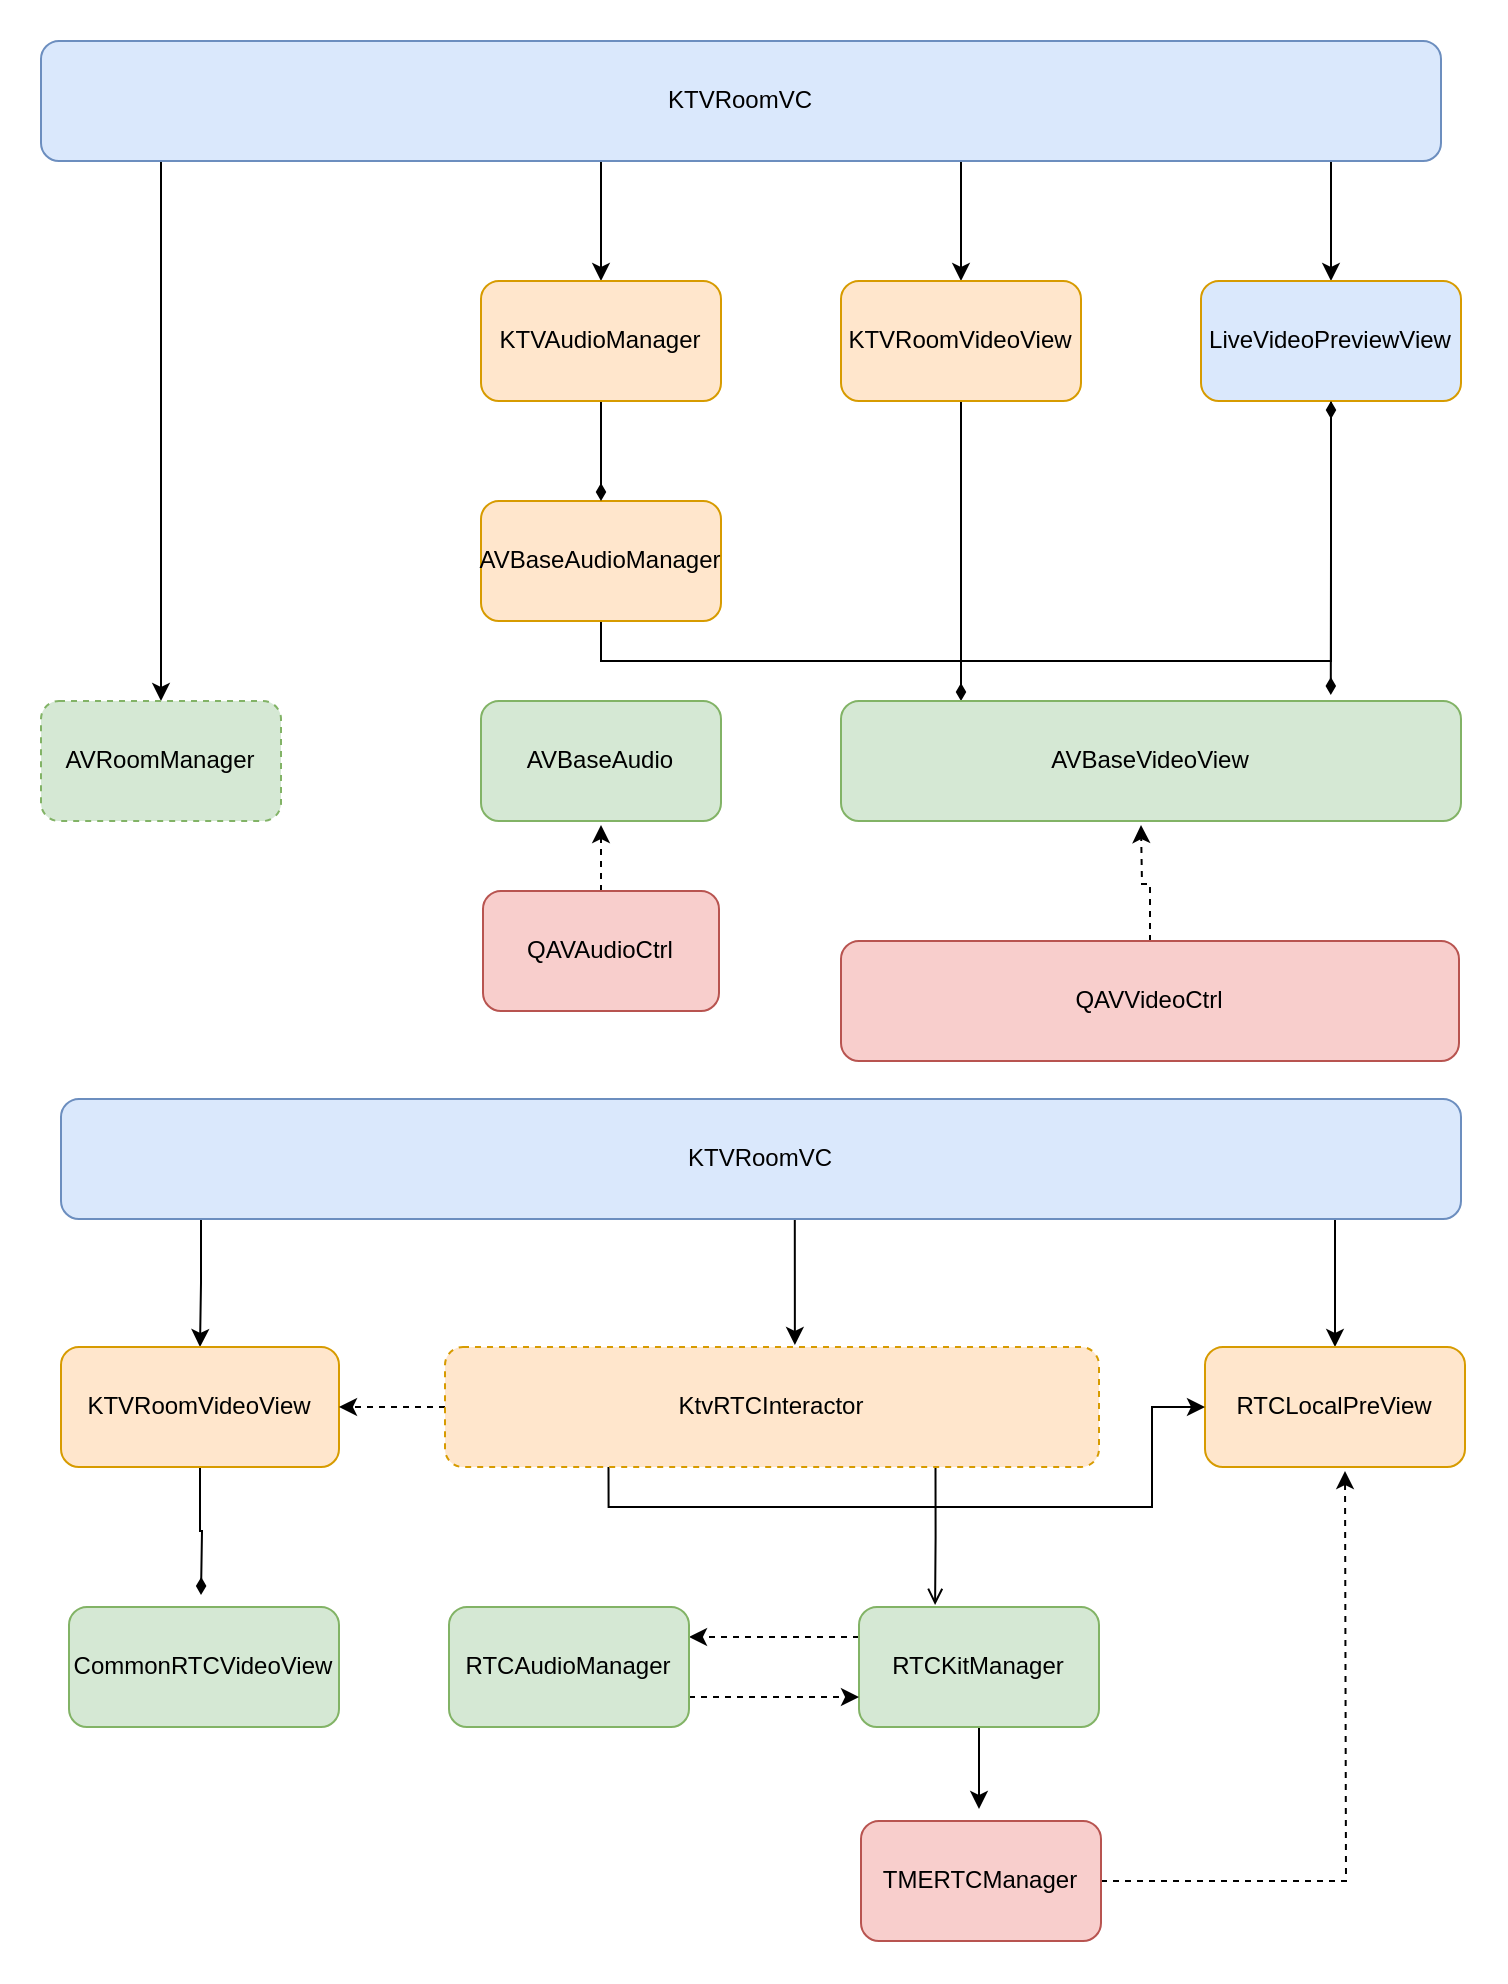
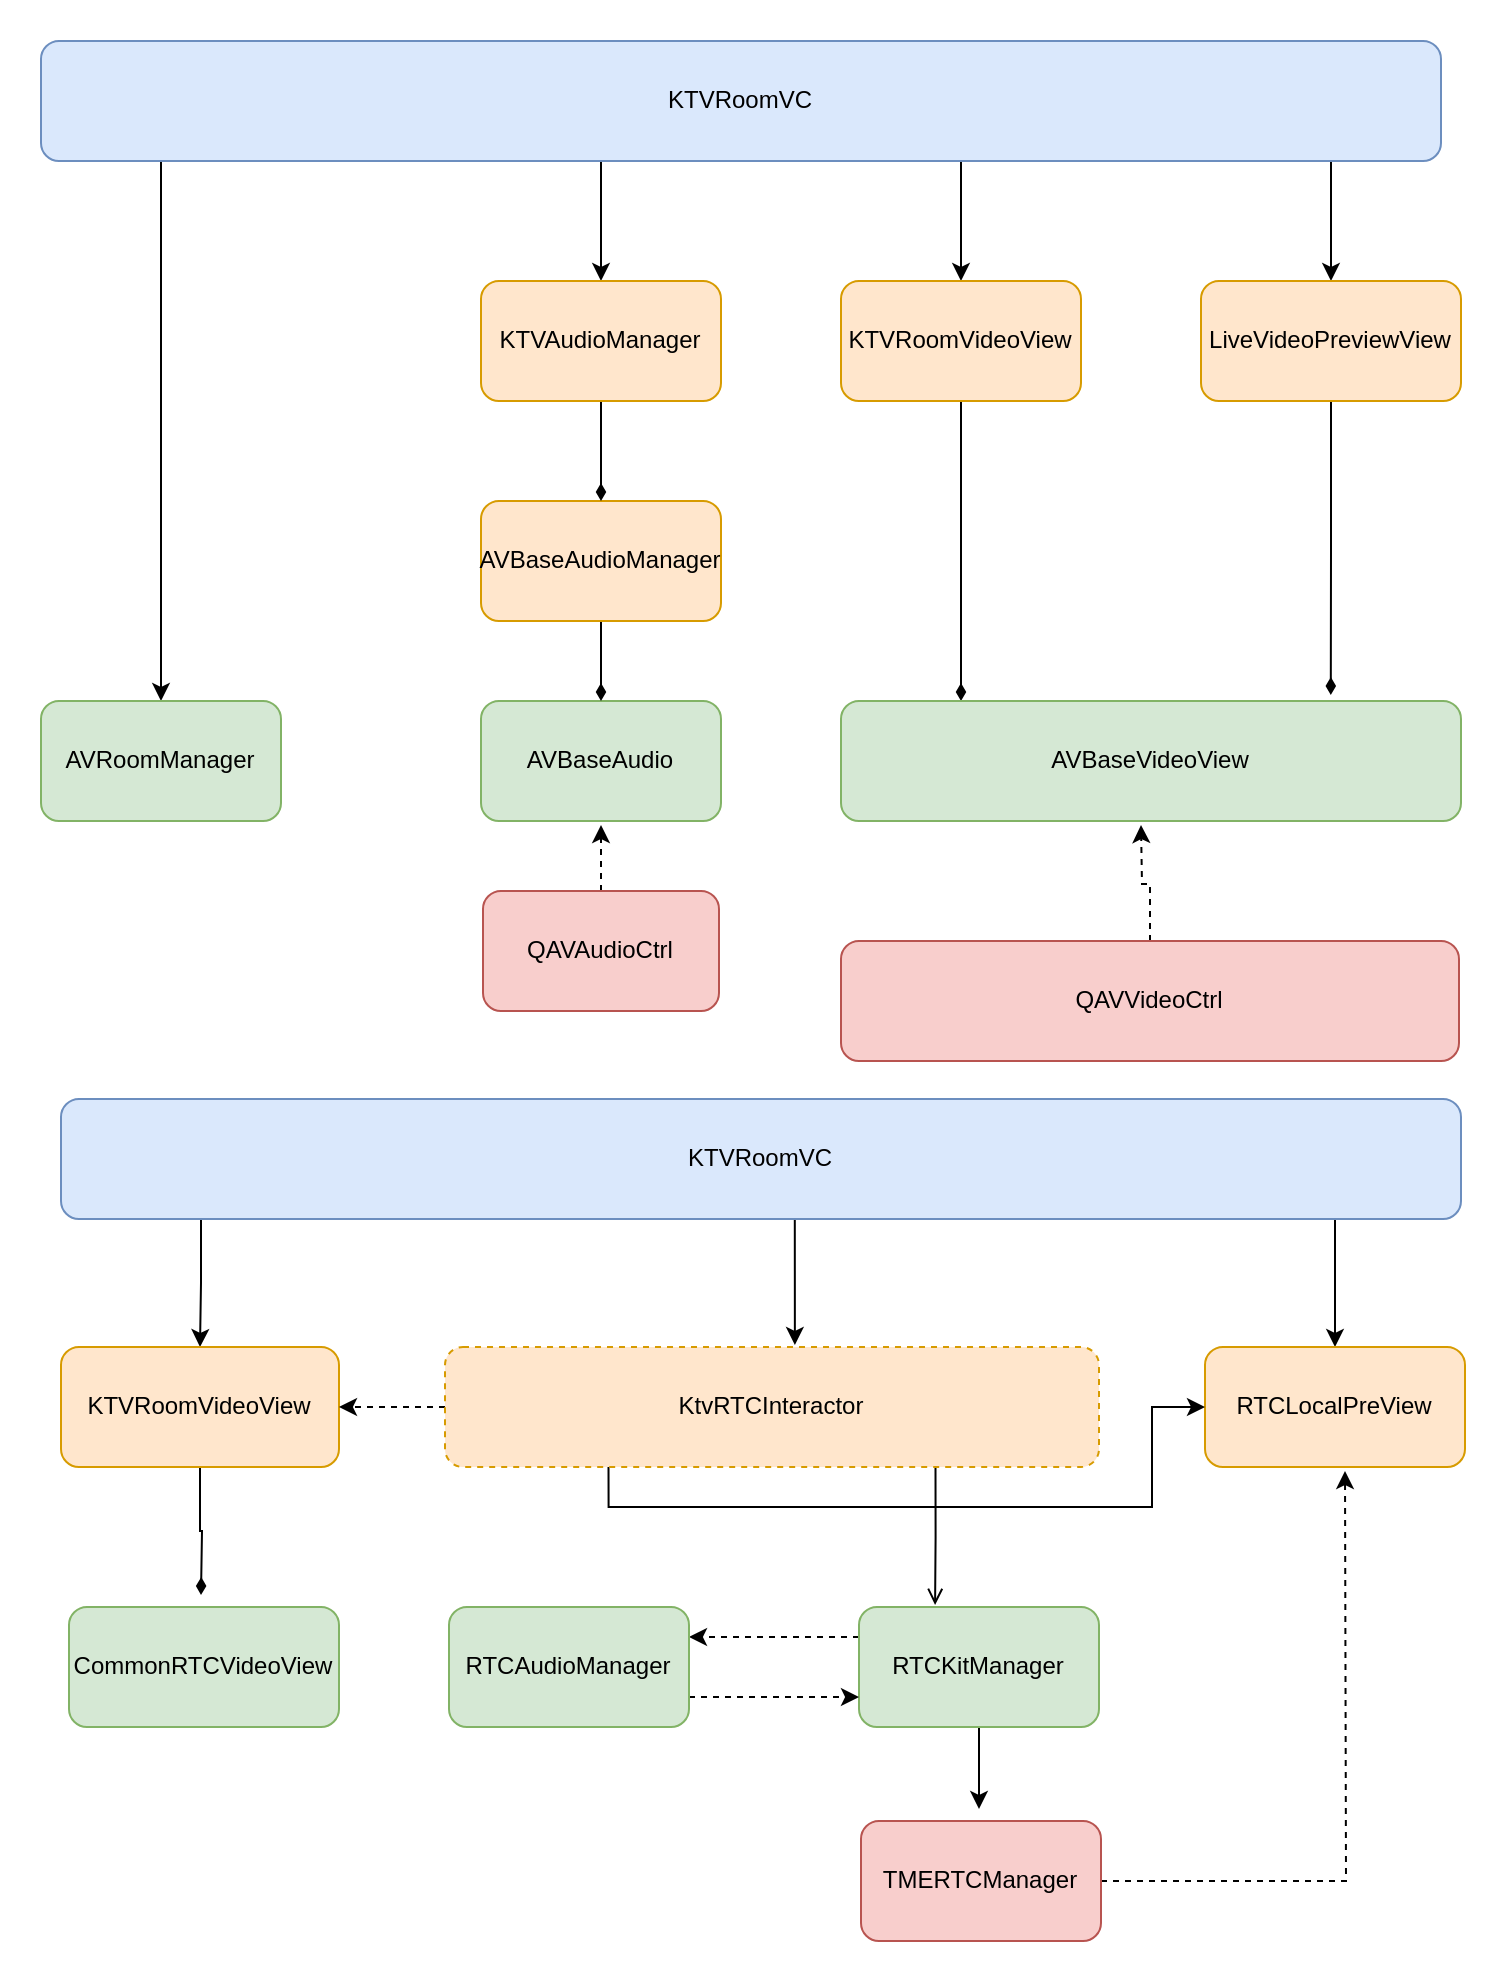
node "LiveVideoPreviewView": fillcolor #dae8fc -> #ffe6cc
edge "AVBaseAudioManager" -> "LiveVideoPreviewView": now "AVBaseAudioManager" -> "AVBaseAudio"
node "AVRoomManager": style dashed -> solid
